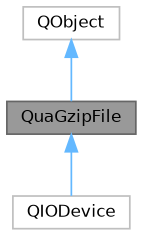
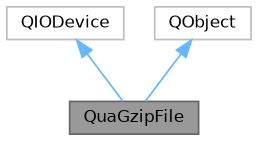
edge "QIODevice" -> "QuaGzipFile": reversed
